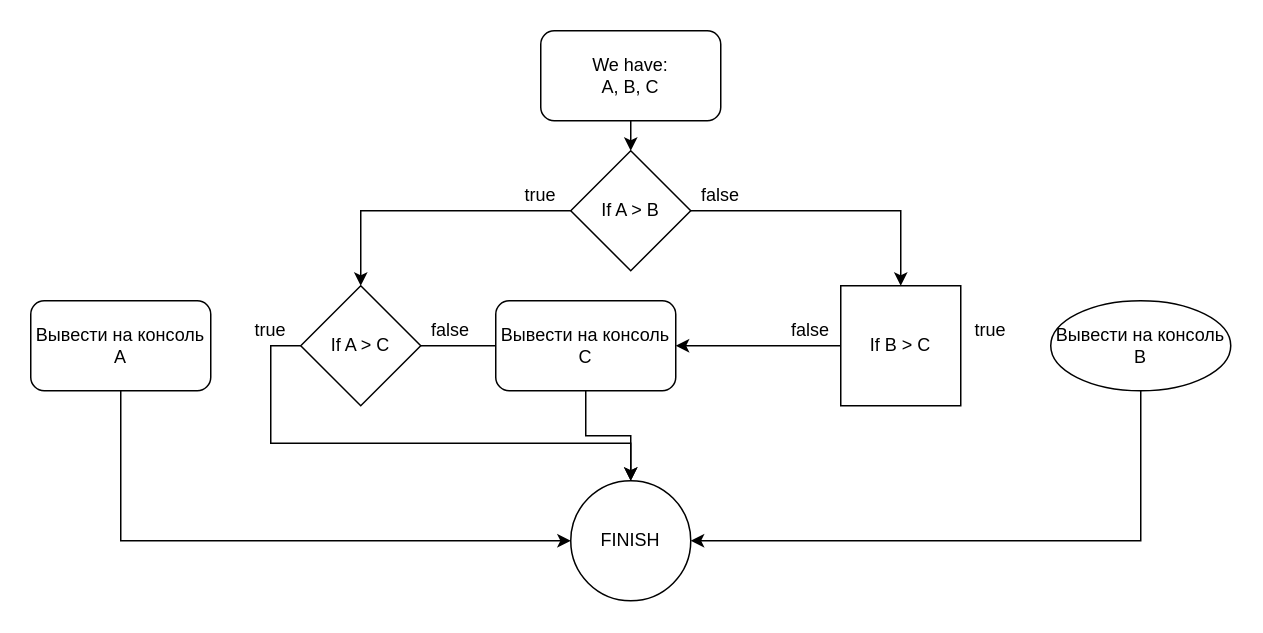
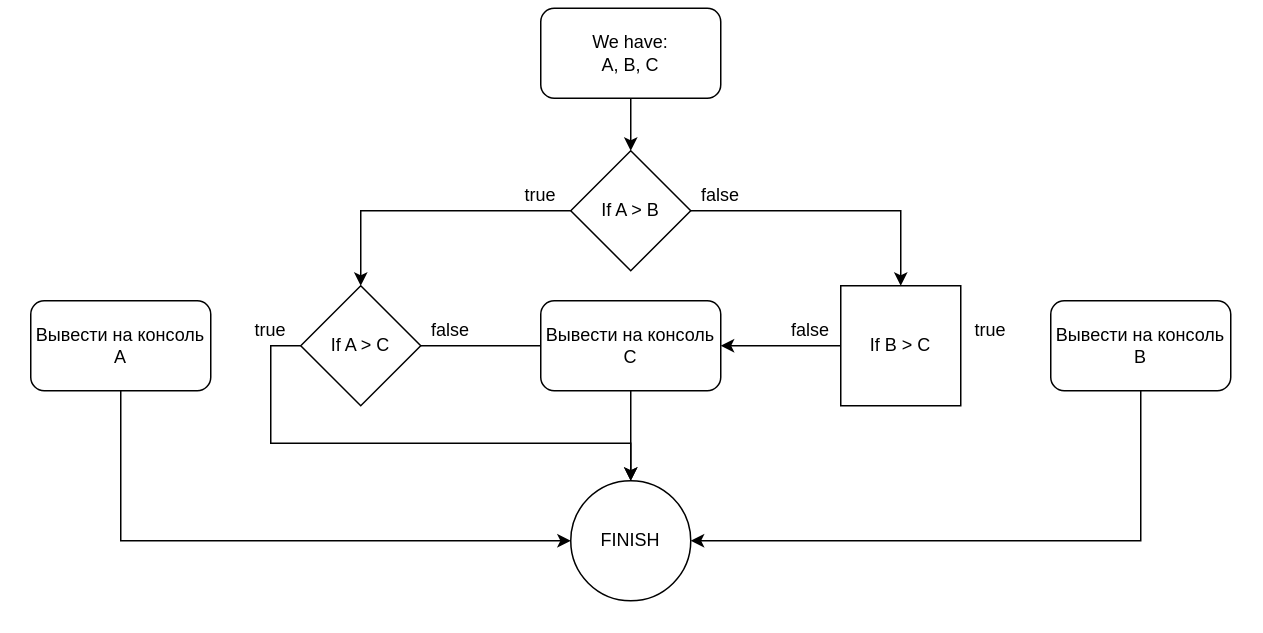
node "We have: A, B, C": moved (631, 76) -> (631, 53)
node "Вывести на консоль C": moved (586, 346) -> (631, 346)
node "Вывести на консоль B": shape ellipse -> rounded rectangle
